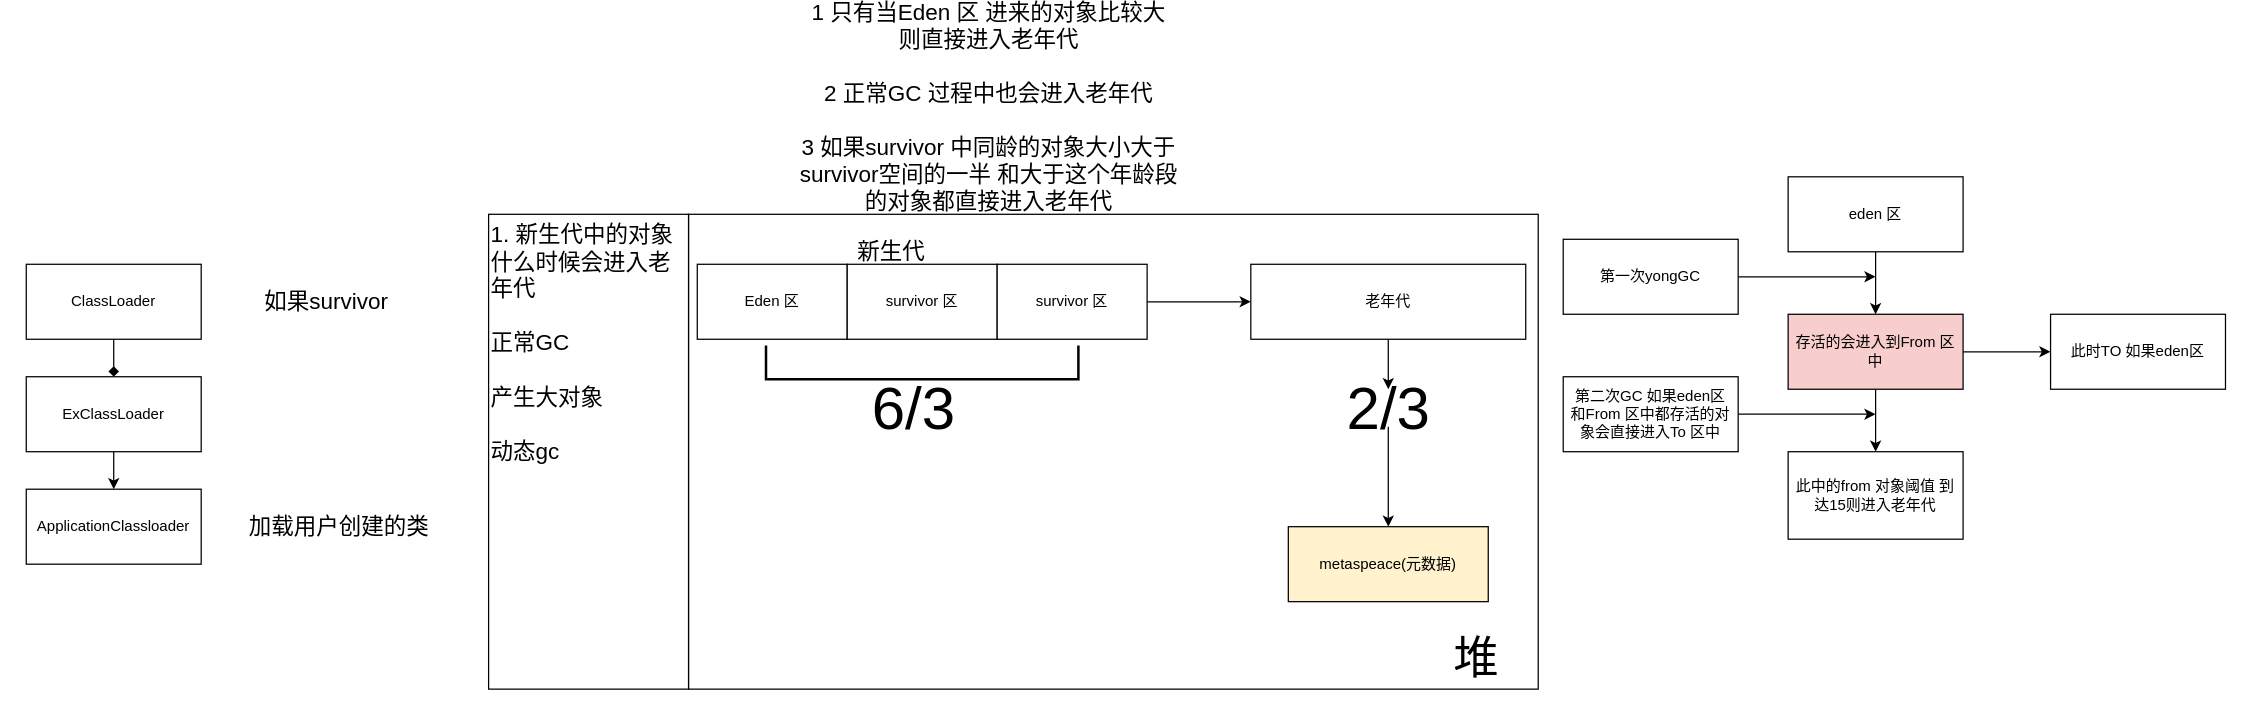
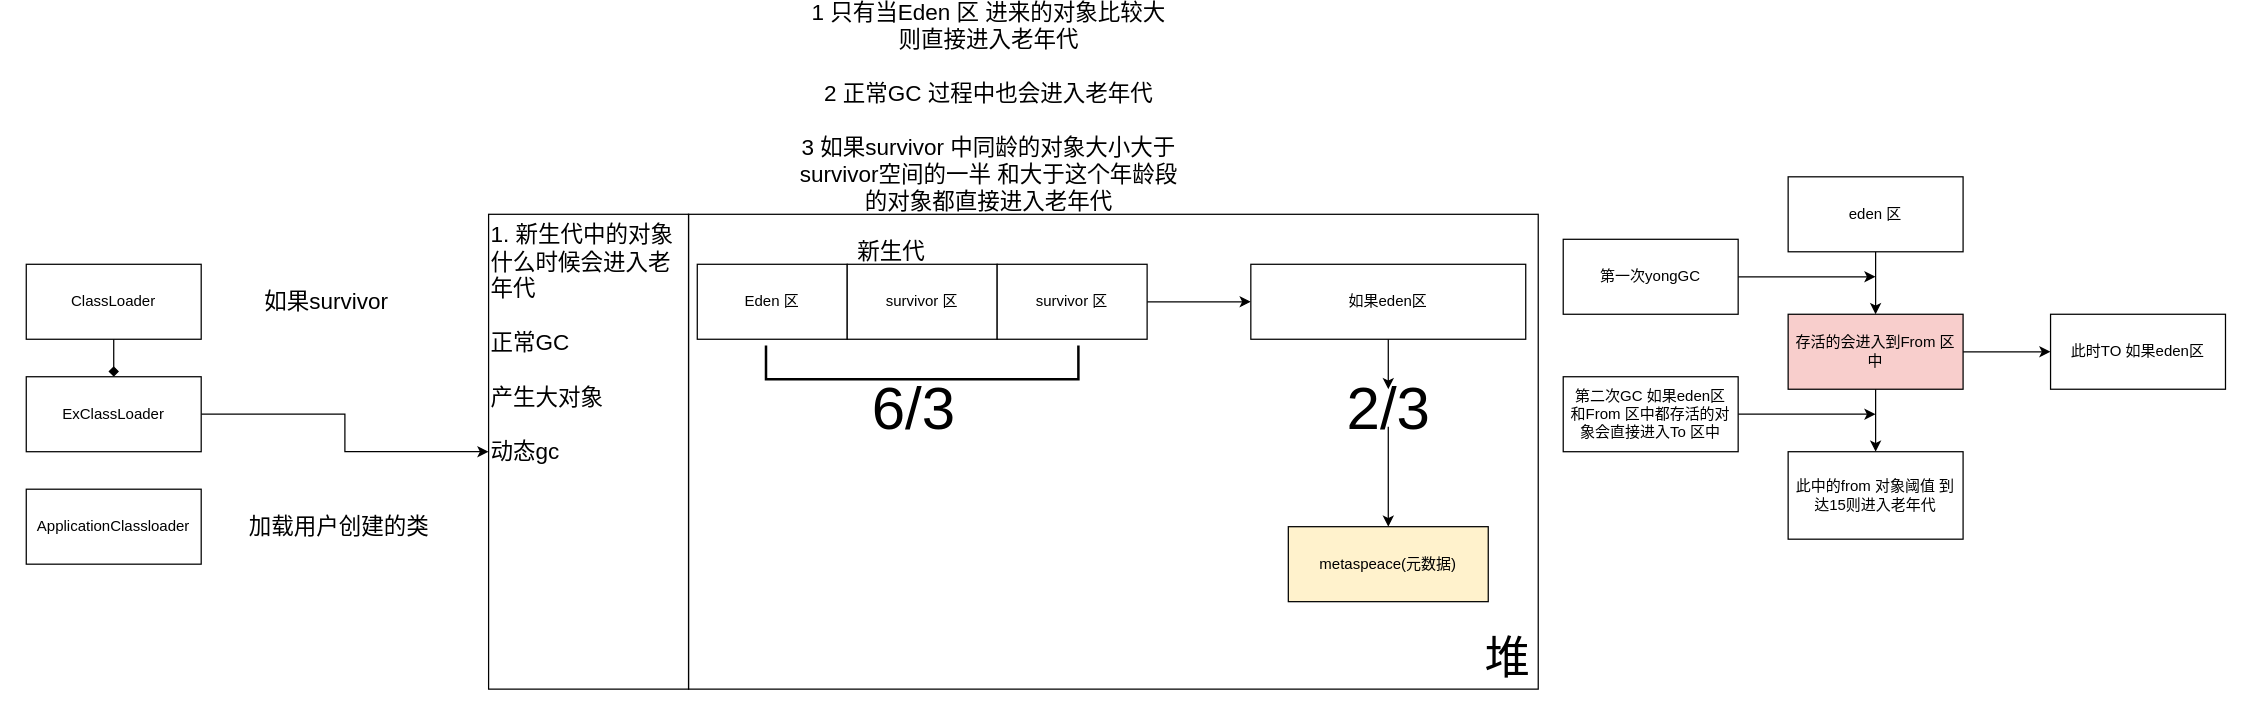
node "老年代": label "老年代" -> "如果eden区"
edge "ExClassLoader" -> "ApplicationClassloader": now "ExClassLoader" -> "1. 新生代中的对象什么时候会进入老年代 正常GC 产生大对象 动态gc"
node "堆": moved (1476, 658) -> (1507, 658)
